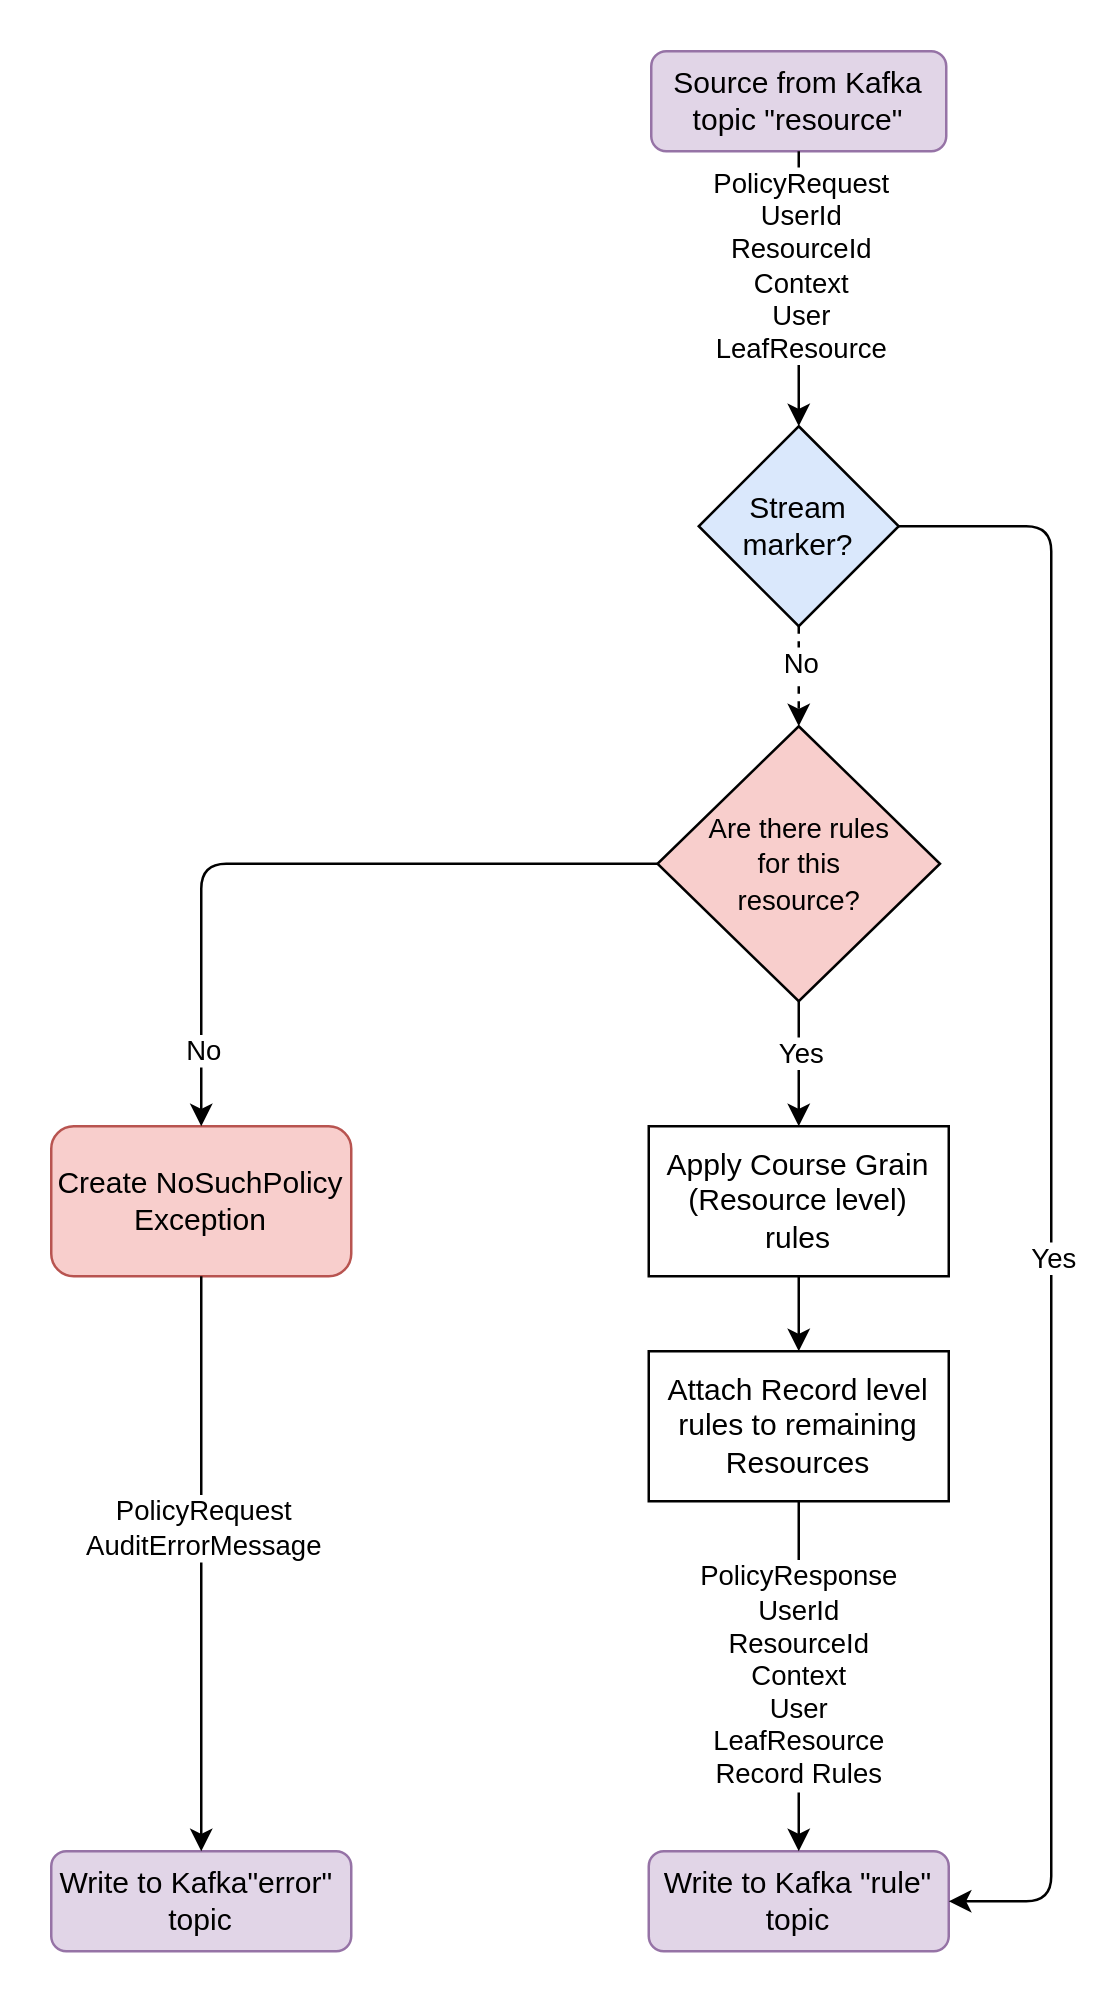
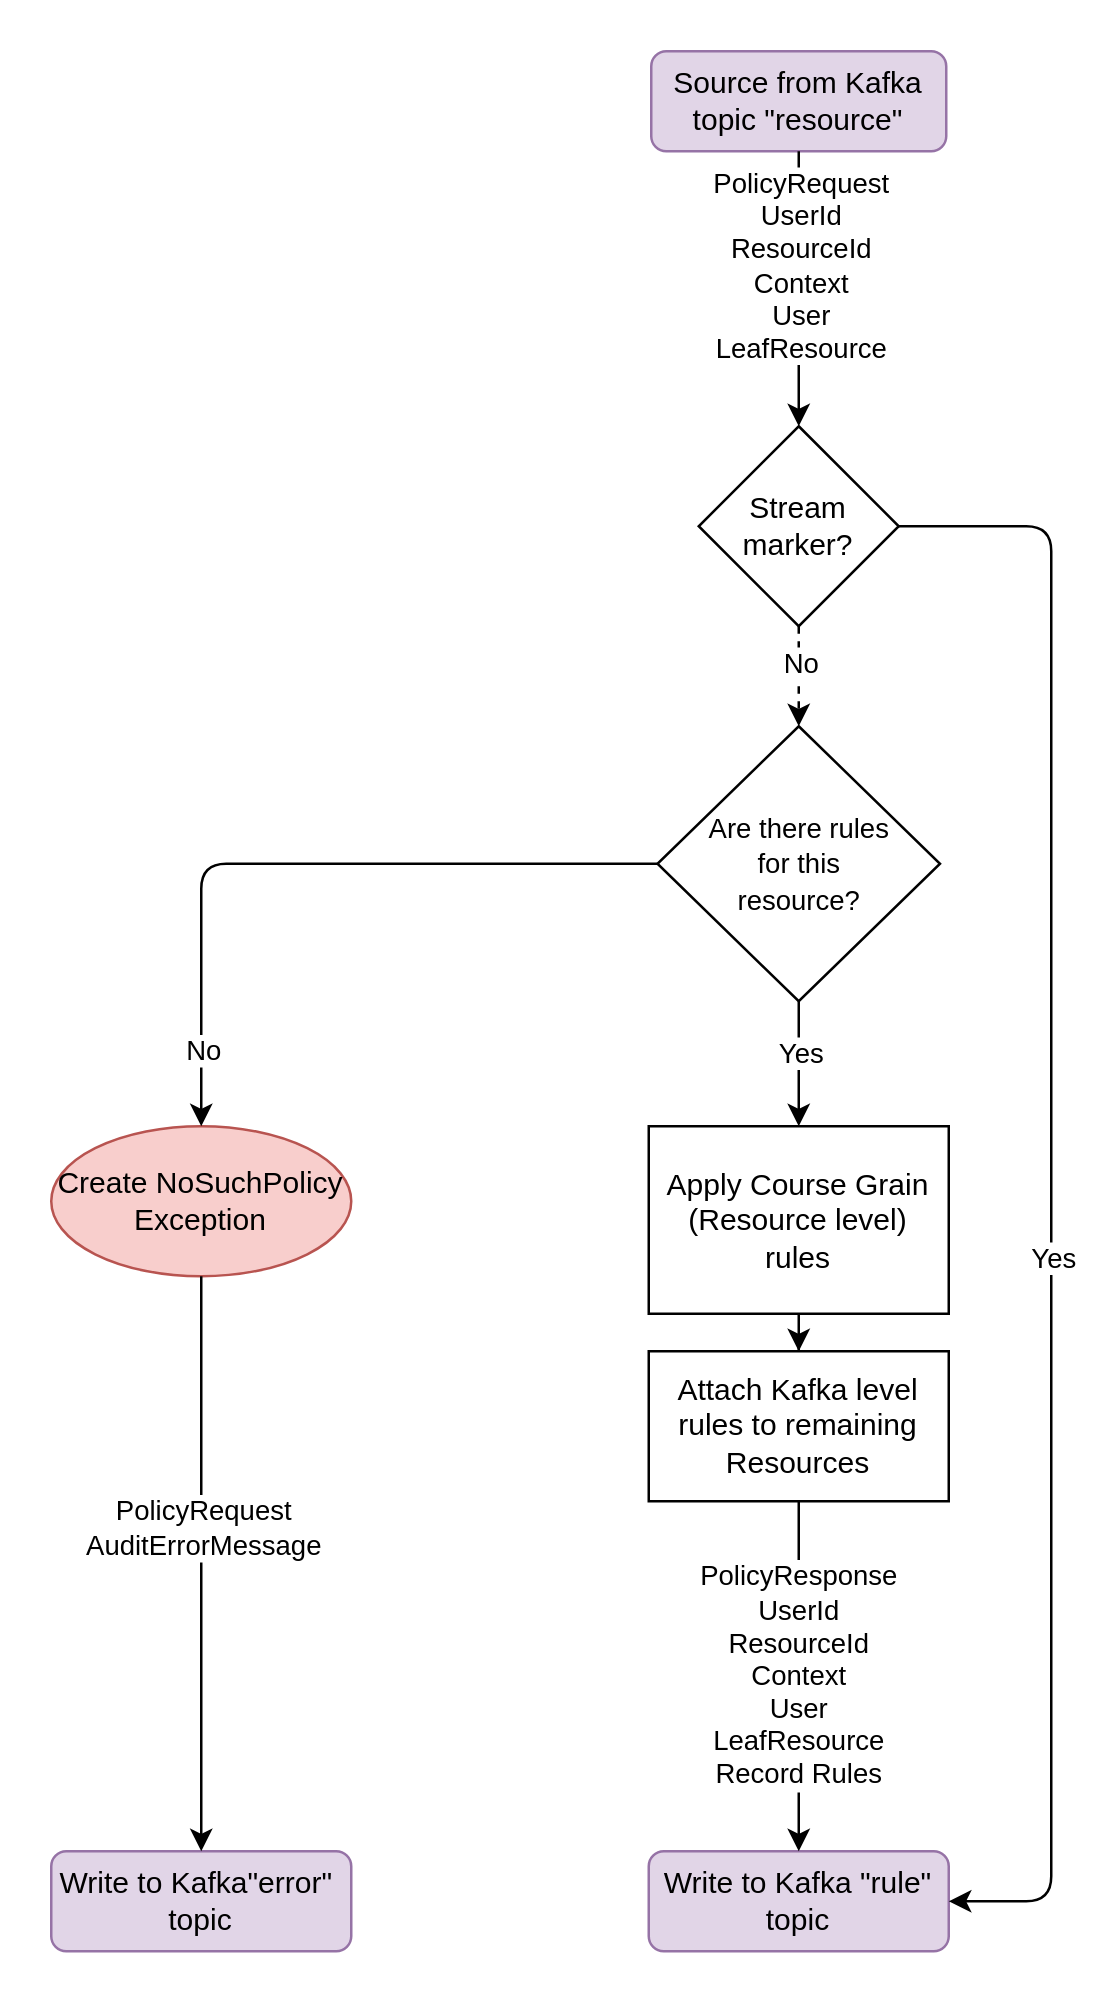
node "Stream marker?": fillcolor #dae8fc -> #ffffff
node "Are there rules for this resource?": fillcolor #f8cecc -> #ffffff
node "Create NoSuchPolicy Exception": shape rounded rectangle -> ellipse
node "Apply Course Grain (Resource level) rules": size 300x150 -> 300x188
node "Attach Record level rules to remaining Resources": label "Attach Record level rules to remaining Resources" -> "Attach Kafka level rules to remaining Resources"
